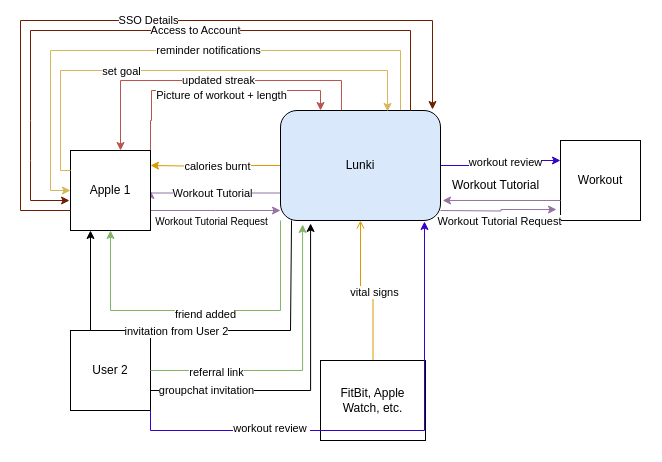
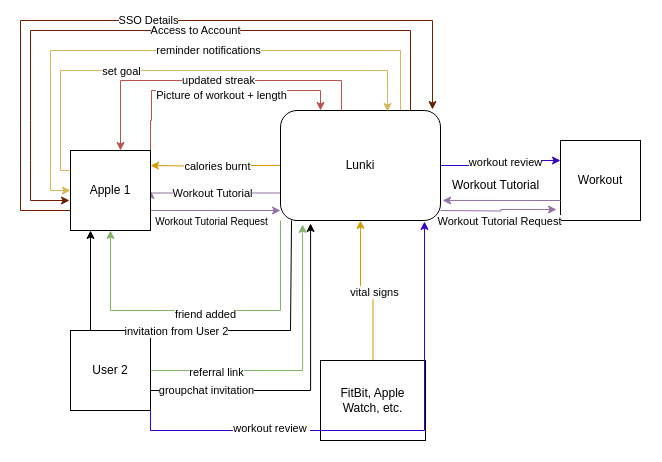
node "Lunki": fillcolor #dae8fc -> #ffffff
edge "FitBit, Apple Watch, etc." -> "Lunki": arrowhead open -> classic
